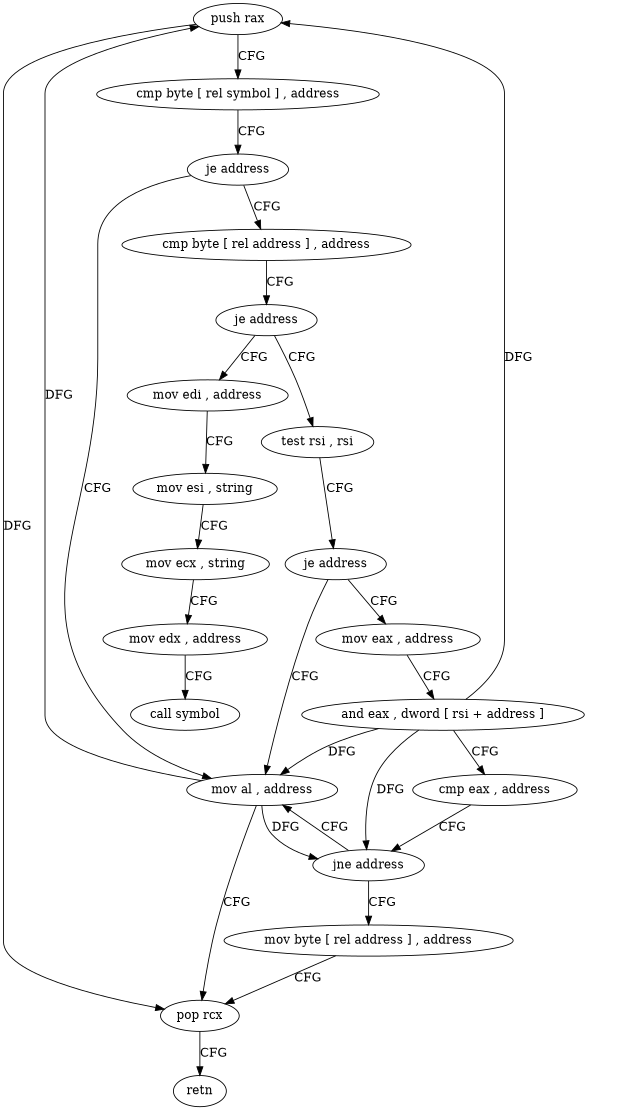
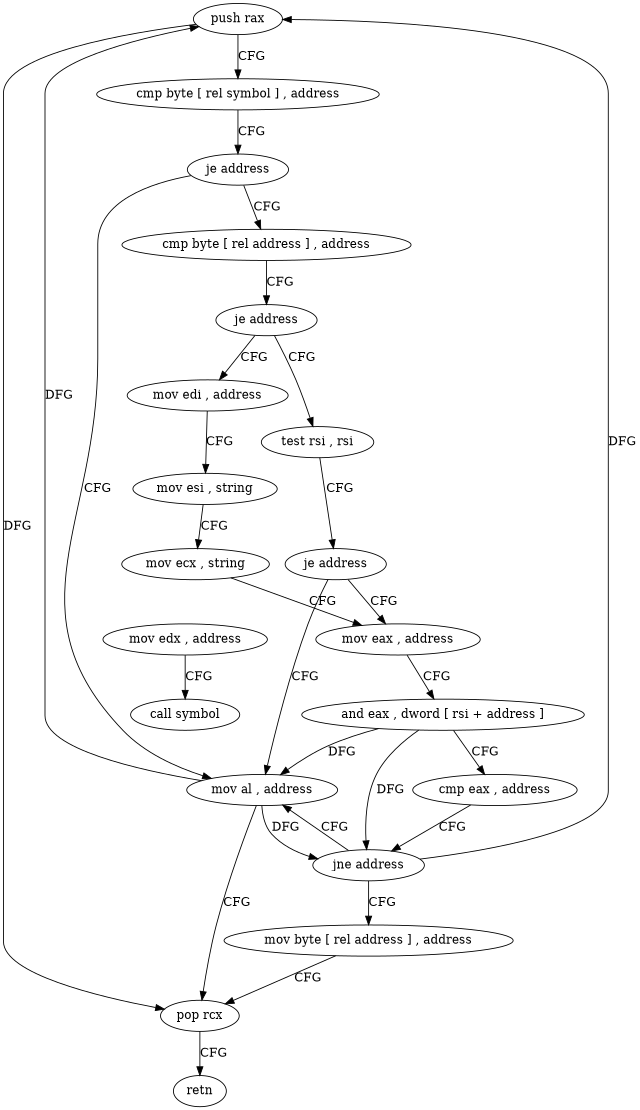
edge "and eax , dword [ rsi + address ]" -> "push rax": now "jne address" -> "push rax"
edge "mov ecx , string" -> "mov edx , address": now "mov ecx , string" -> "mov eax , address"
